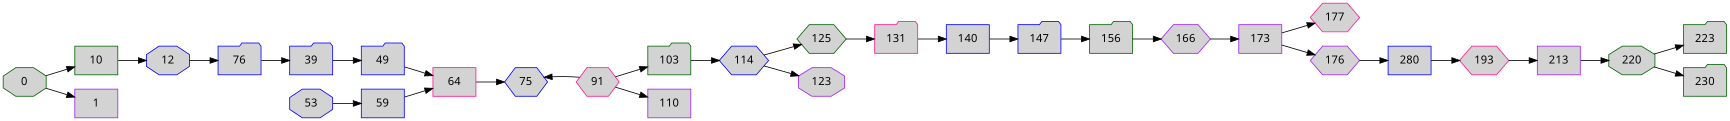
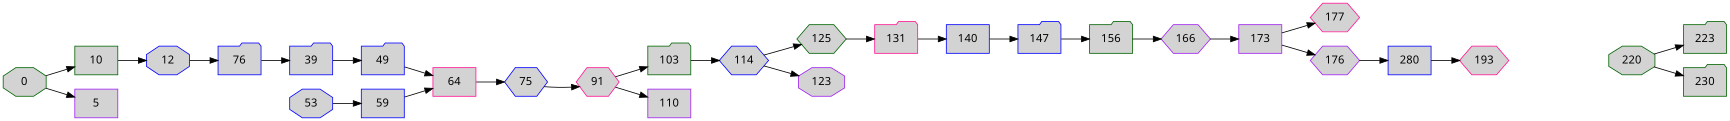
node "213": removed
edge "91" -> "75": reversed
node "1": label "1" -> "5"
